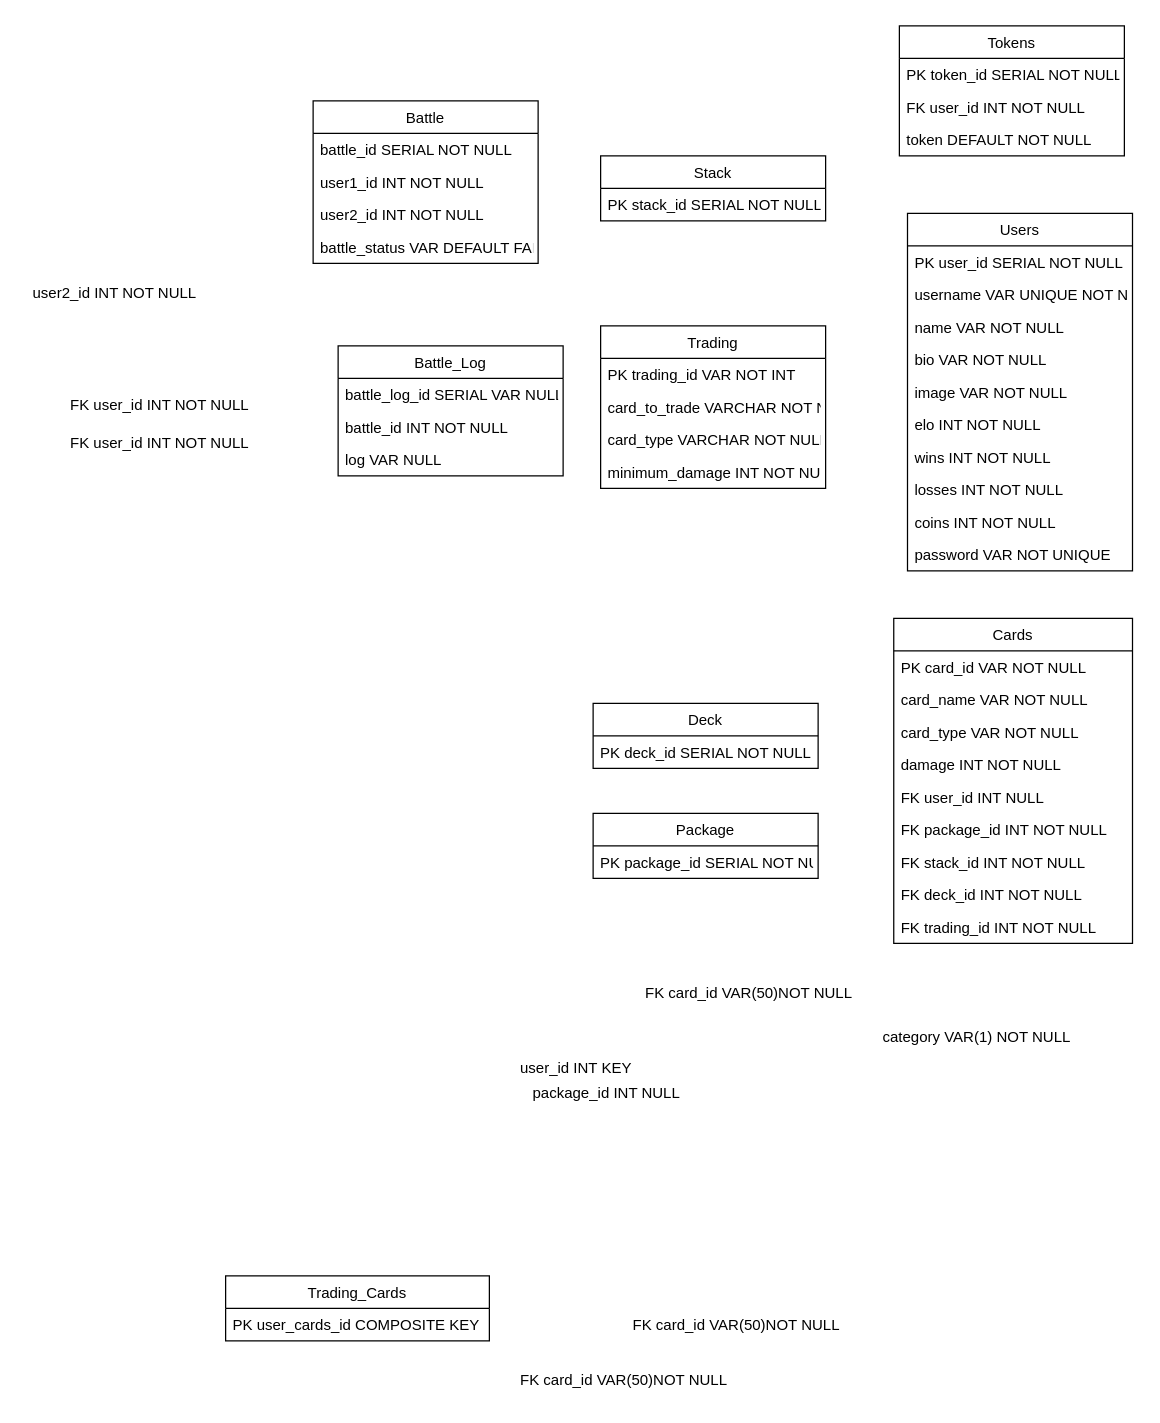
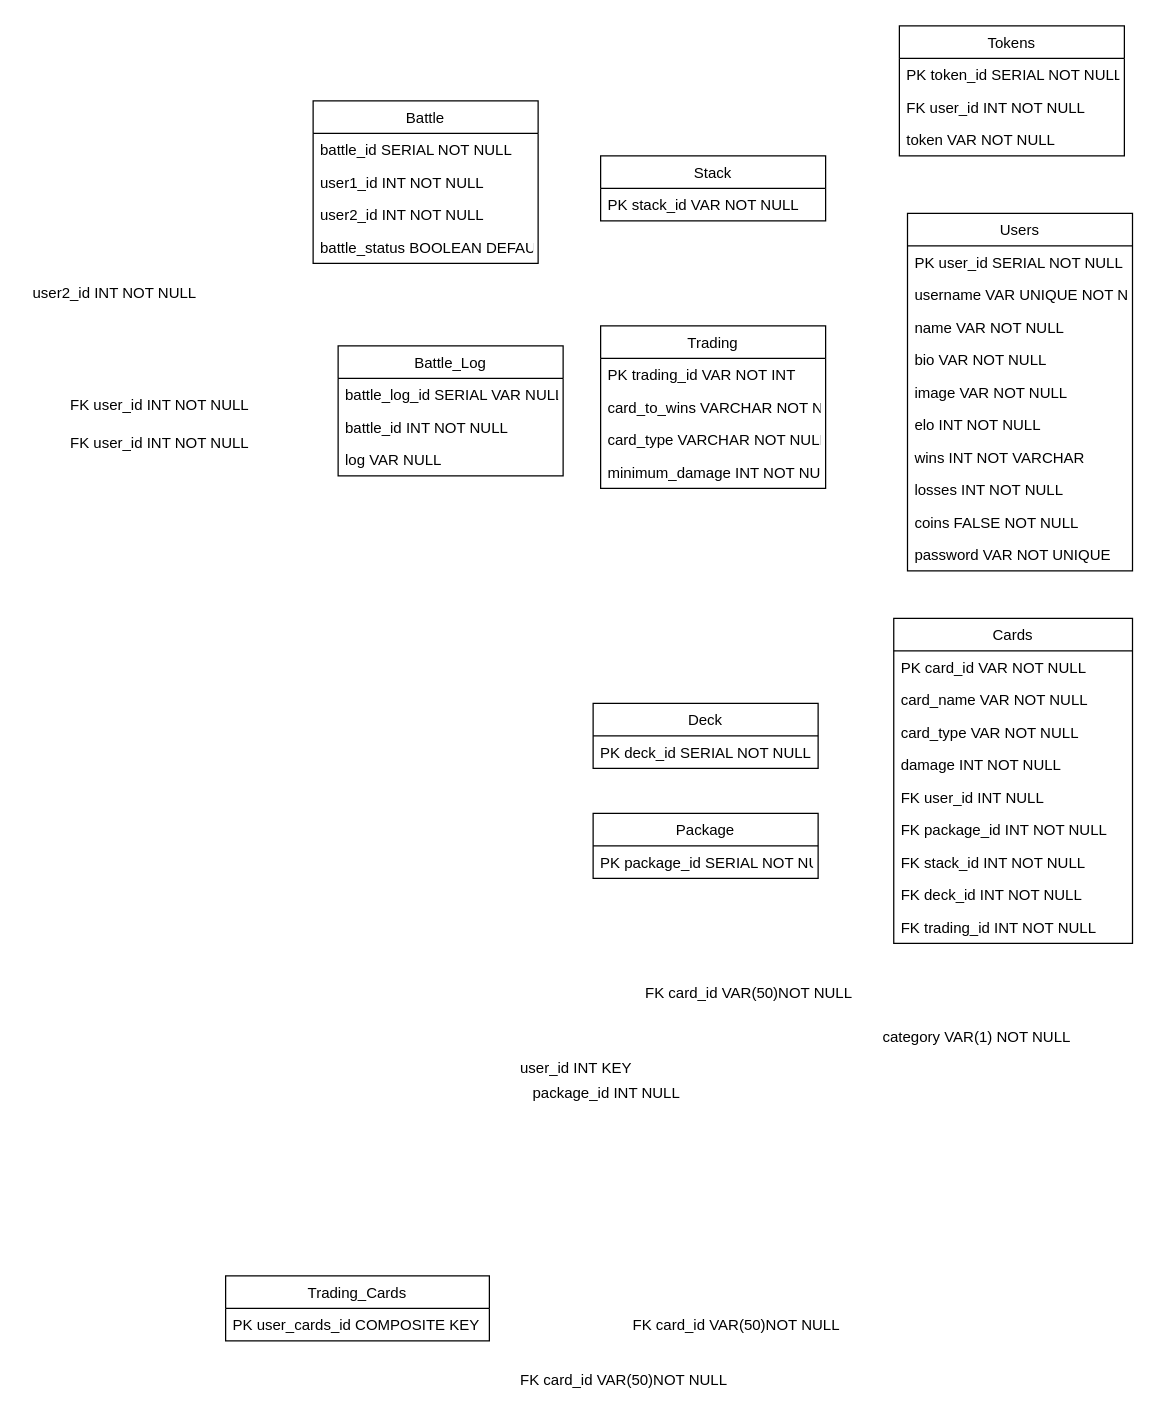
node "token DEFAULT NOT NULL": label "token DEFAULT NOT NULL" -> "token VAR NOT NULL"
node "PK stack_id SERIAL NOT NULL": label "PK stack_id SERIAL NOT NULL" -> "PK stack_id VAR NOT NULL"
node "battle_status VAR DEFAULT FALSE": label "battle_status VAR DEFAULT FALSE" -> "battle_status BOOLEAN DEFAULT FALSE"
node "card_to_trade VARCHAR NOT NULL": label "card_to_trade VARCHAR NOT NULL" -> "card_to_wins VARCHAR NOT NULL"
node "wins INT NOT NULL": label "wins INT NOT NULL" -> "wins INT NOT VARCHAR"
node "coins INT NOT NULL": label "coins INT NOT NULL" -> "coins FALSE NOT NULL"
